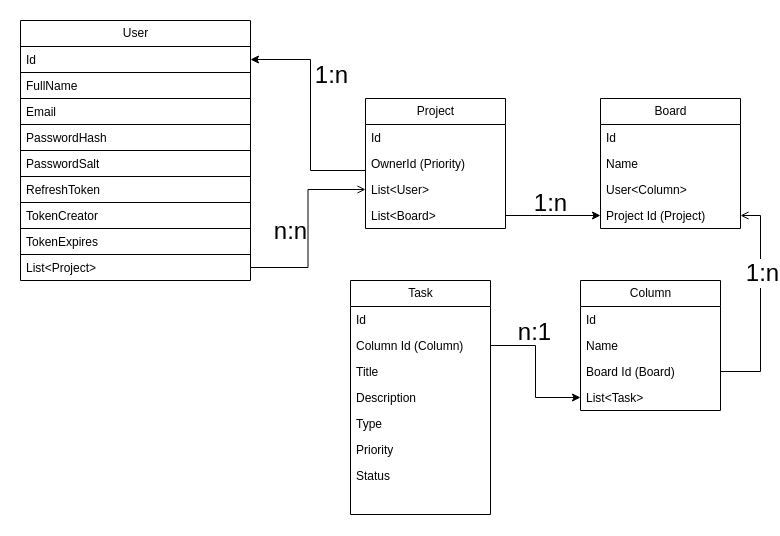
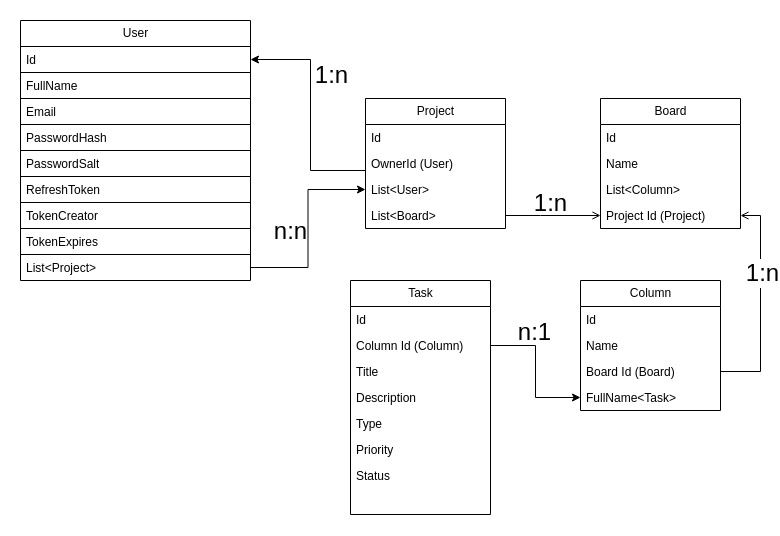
node "OwnerId (Priority)": label "OwnerId (Priority)" -> "OwnerId (User)"
edge "List<Project>" -> "List<User>": arrowhead open -> classic
node "User<Column>": label "User<Column>" -> "List<Column>"
edge "List<Board>" -> "Project Id (Project)": arrowhead classic -> open
node "List<Task>": label "List<Task>" -> "FullName<Task>"
